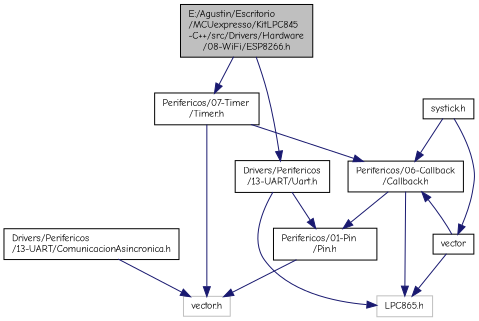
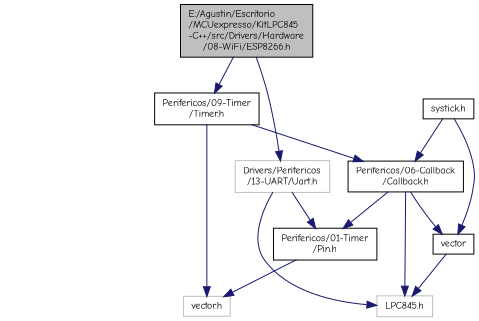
node "Perifericos/07-Timer /Timer.h": label "Perifericos/07-Timer /Timer.h" -> "Perifericos/09-Timer /Timer.h"
node "Drivers/Perifericos /13-UART/Uart.h": color black -> grey75
edge "vector" -> "Perifericos/06-Callback /Callback.h": reversed
node "Drivers/Perifericos /13-UART/ComunicacionAsincronica.h": removed
node "Perifericos/01-Pin /Pin.h": label "Perifericos/01-Pin /Pin.h" -> "Perifericos/01-Timer /Pin.h"
node "LPC865.h": label "LPC865.h" -> "LPC845.h"
